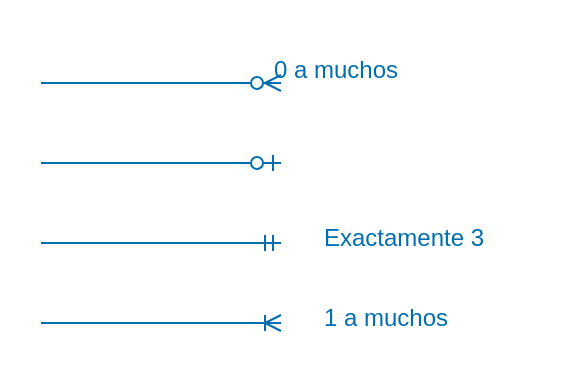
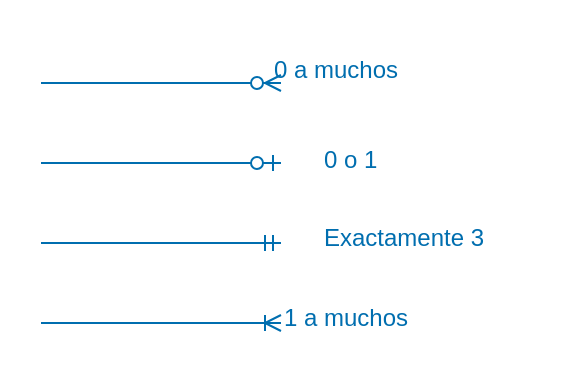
node "0 o 1": added
node "1 a muchos": moved (411, 319) -> (371, 319)
